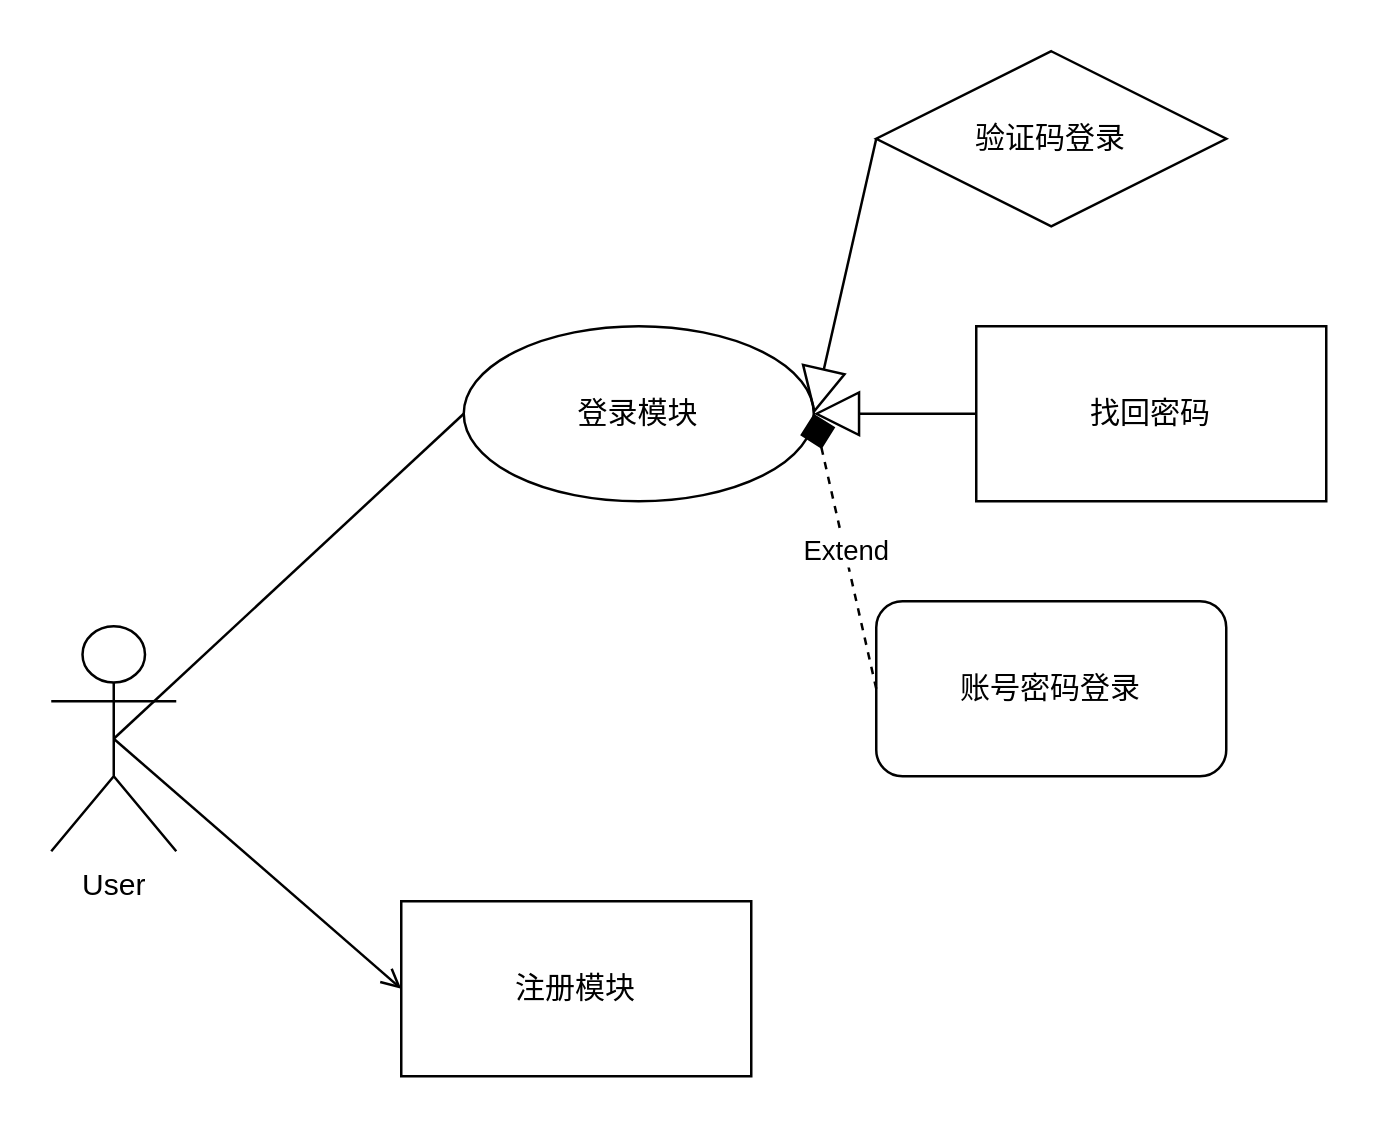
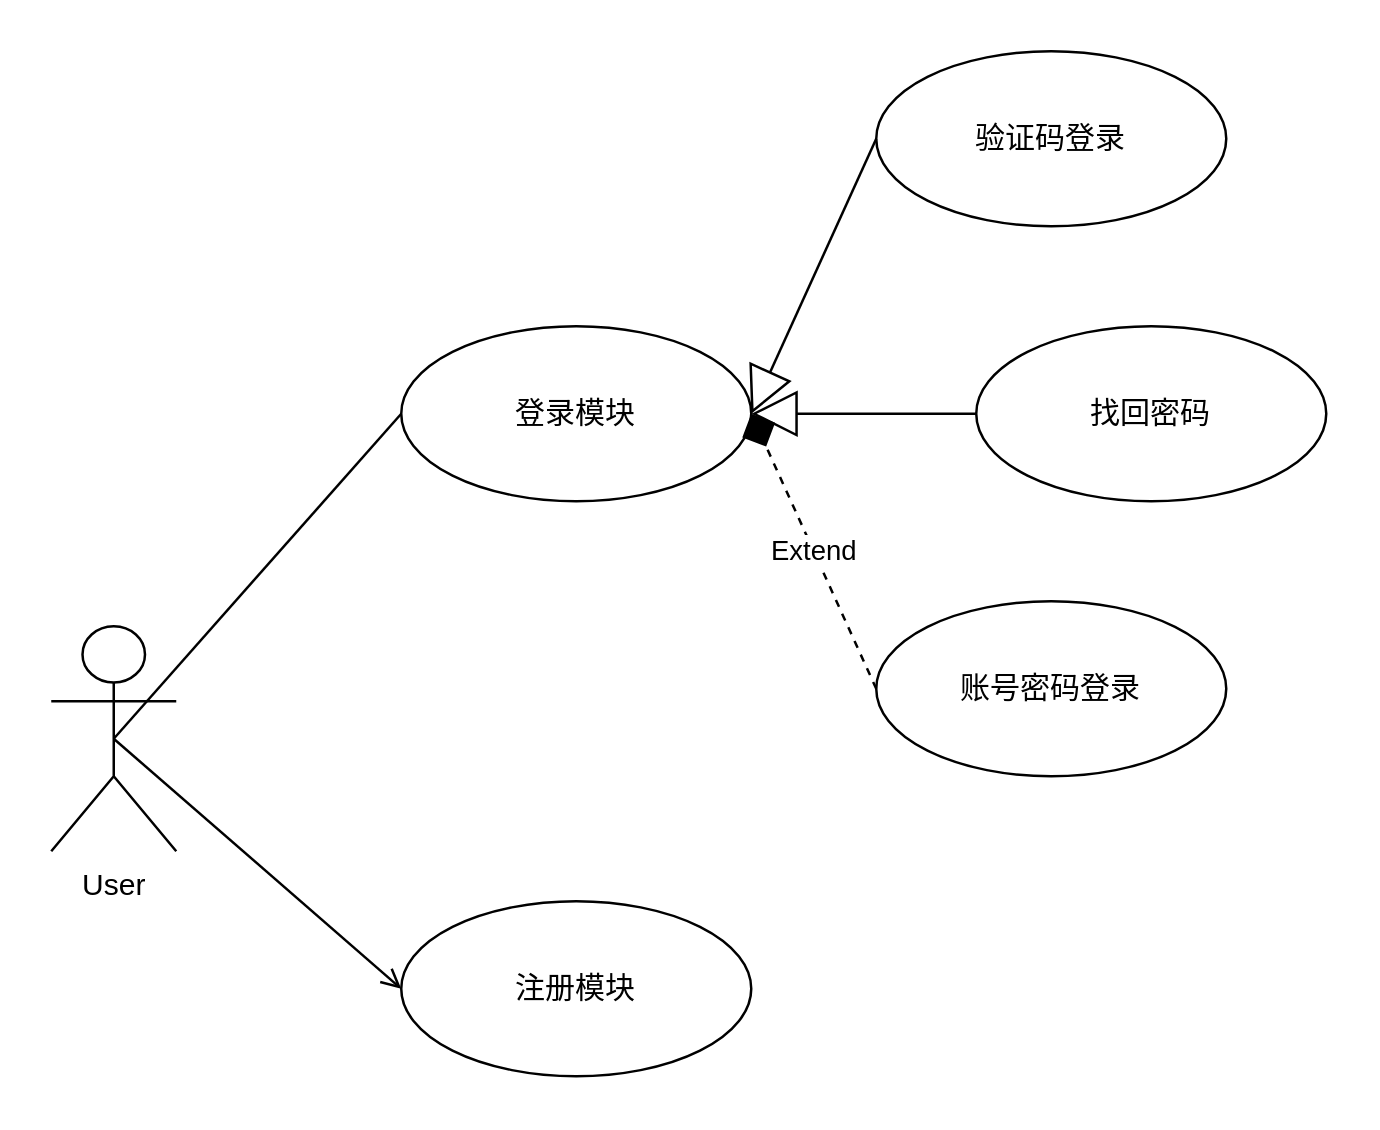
node "验证码登录": shape diamond -> ellipse
node "登录模块": moved (639, 414) -> (576, 414)
node "找回密码": shape rectangle -> ellipse
node "账号密码登录": shape rounded rectangle -> ellipse
node "注册模块": shape rectangle -> ellipse
